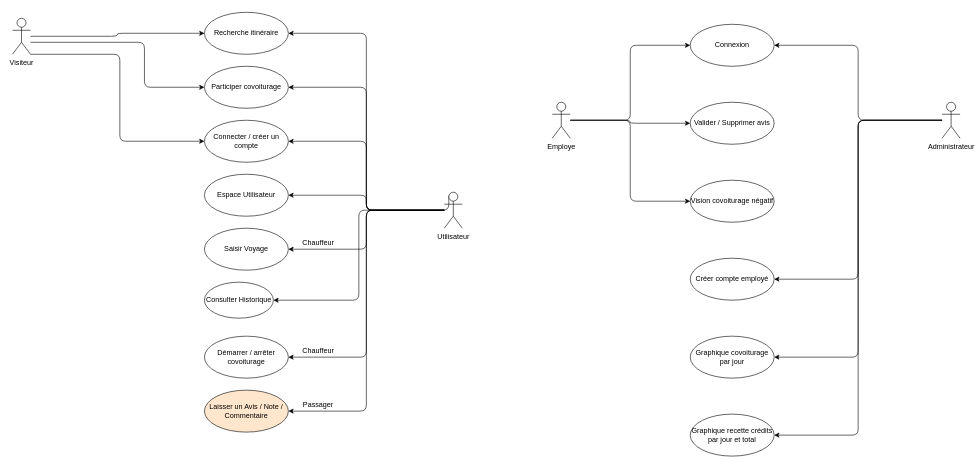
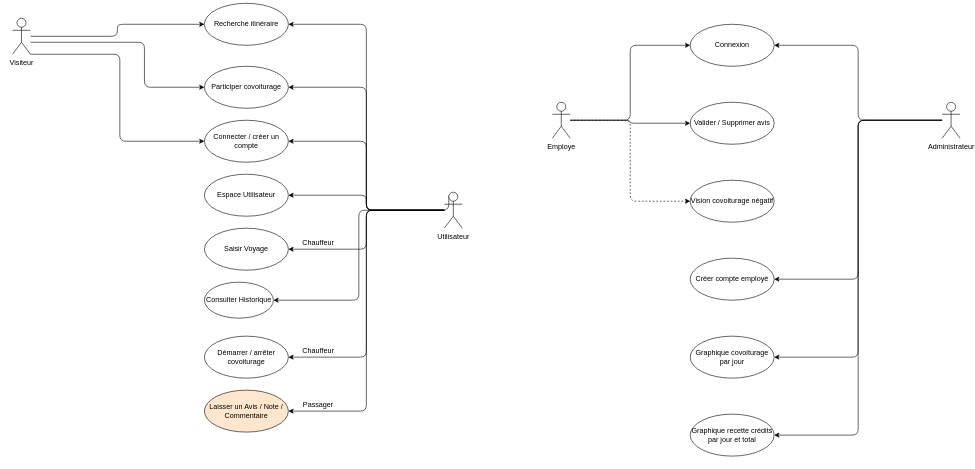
node "Recherche itinéraire": moved (246, 33) -> (246, 24)
edge "Employe" -> "Vision covoiturage négatif": style solid -> dashed
